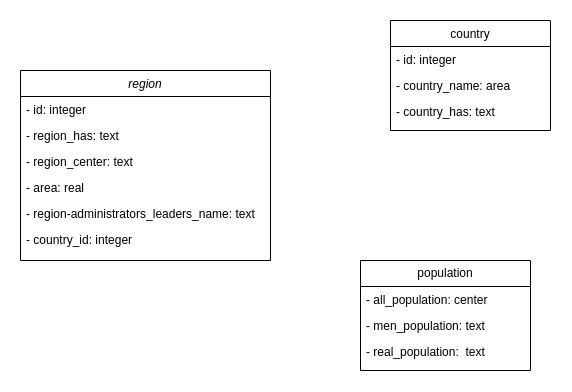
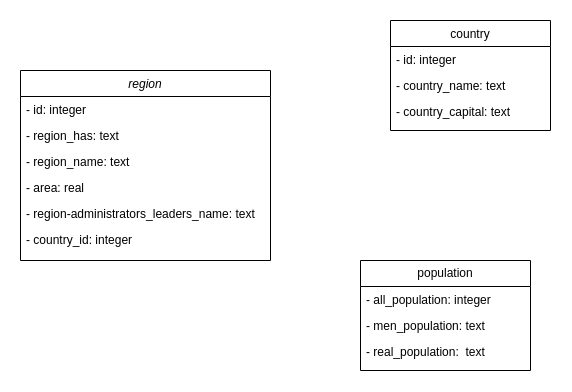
node "- country_name: area": label "- country_name: area" -> "- country_name: text"
node "- country_has: text": label "- country_has: text" -> "- country_capital: text"
node "- region_center: text": label "- region_center: text" -> "- region_name: text"
node "- all_population: center": label "- all_population: center" -> "- all_population: integer"
